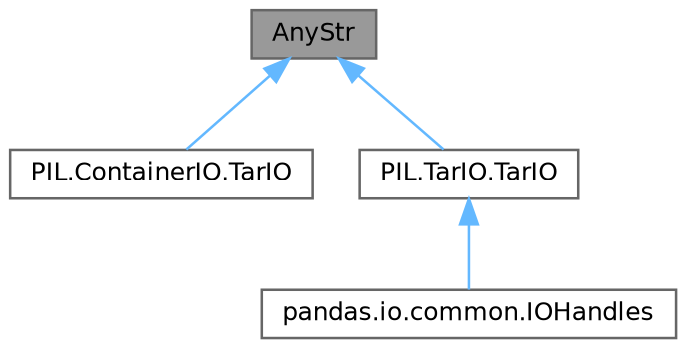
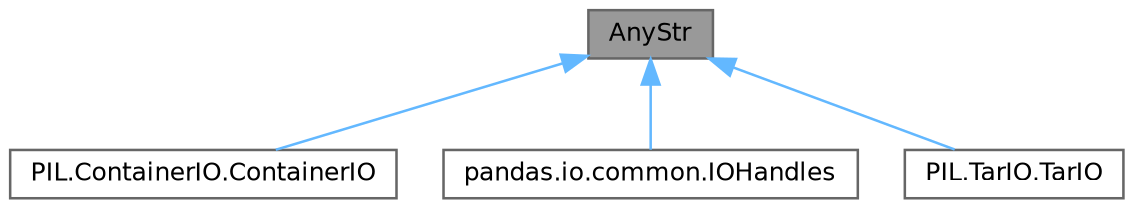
node "PIL.ContainerIO.TarIO": label "PIL.ContainerIO.TarIO" -> "PIL.ContainerIO.ContainerIO"
edge "pandas.io.common.IOHandles" -> "PIL.TarIO.TarIO": now "pandas.io.common.IOHandles" -> "AnyStr"
